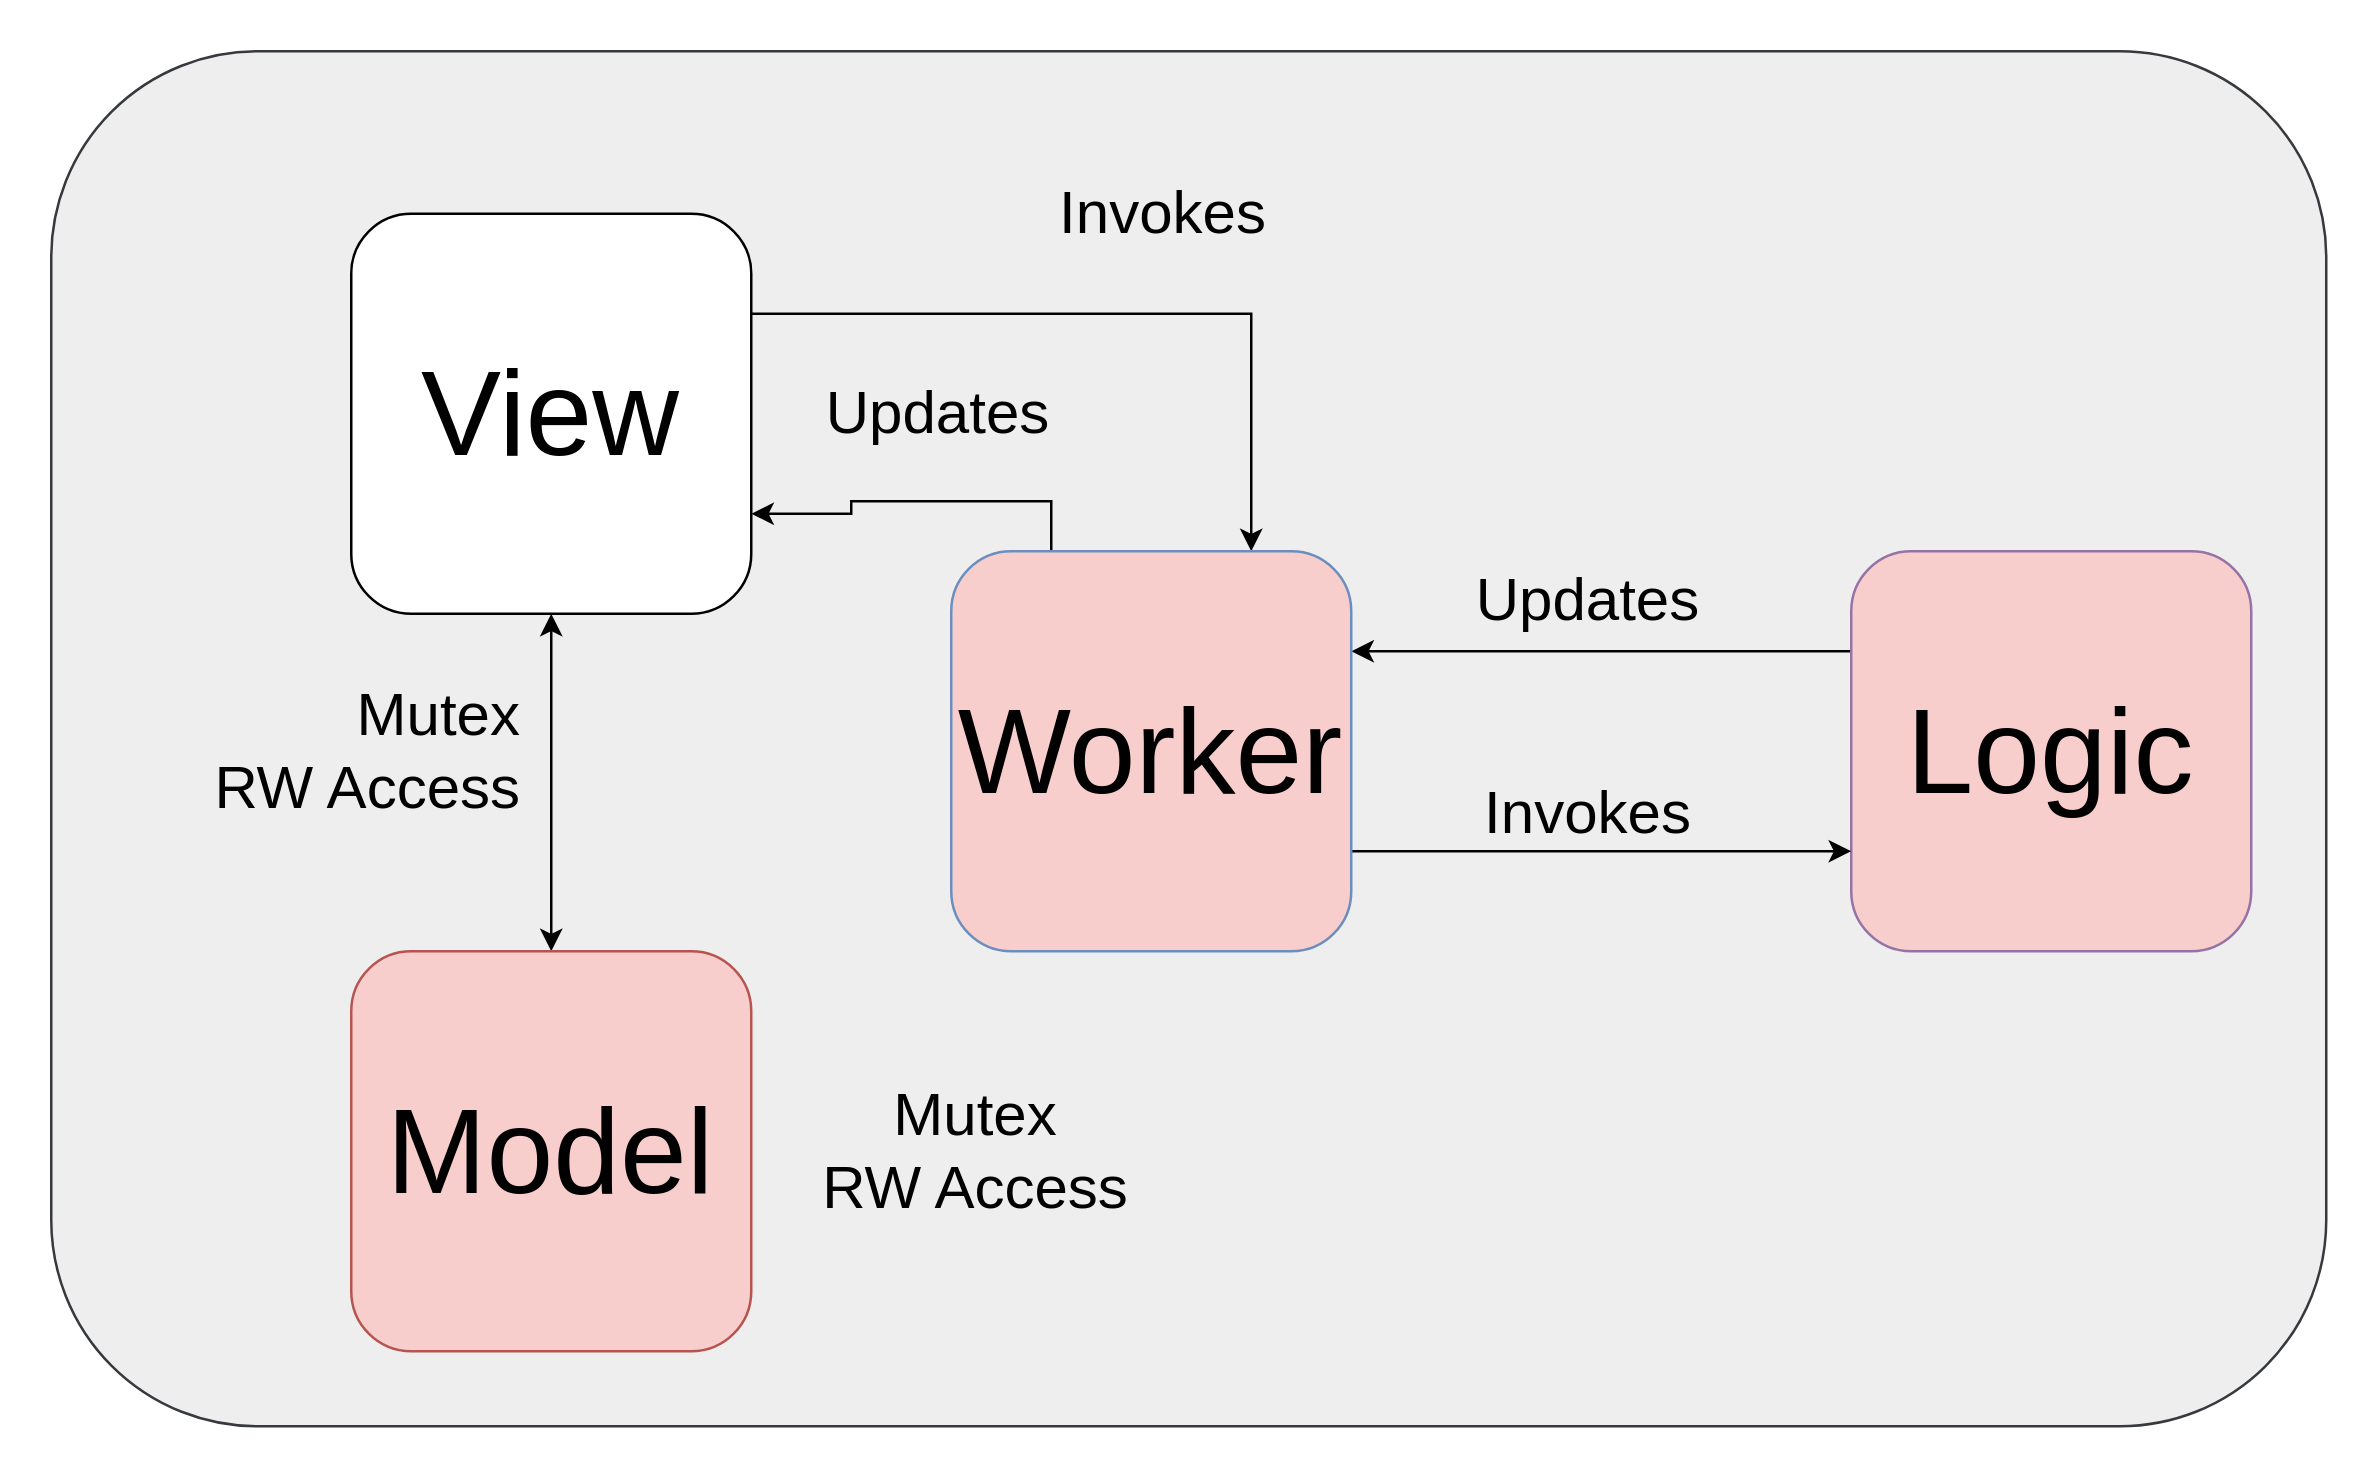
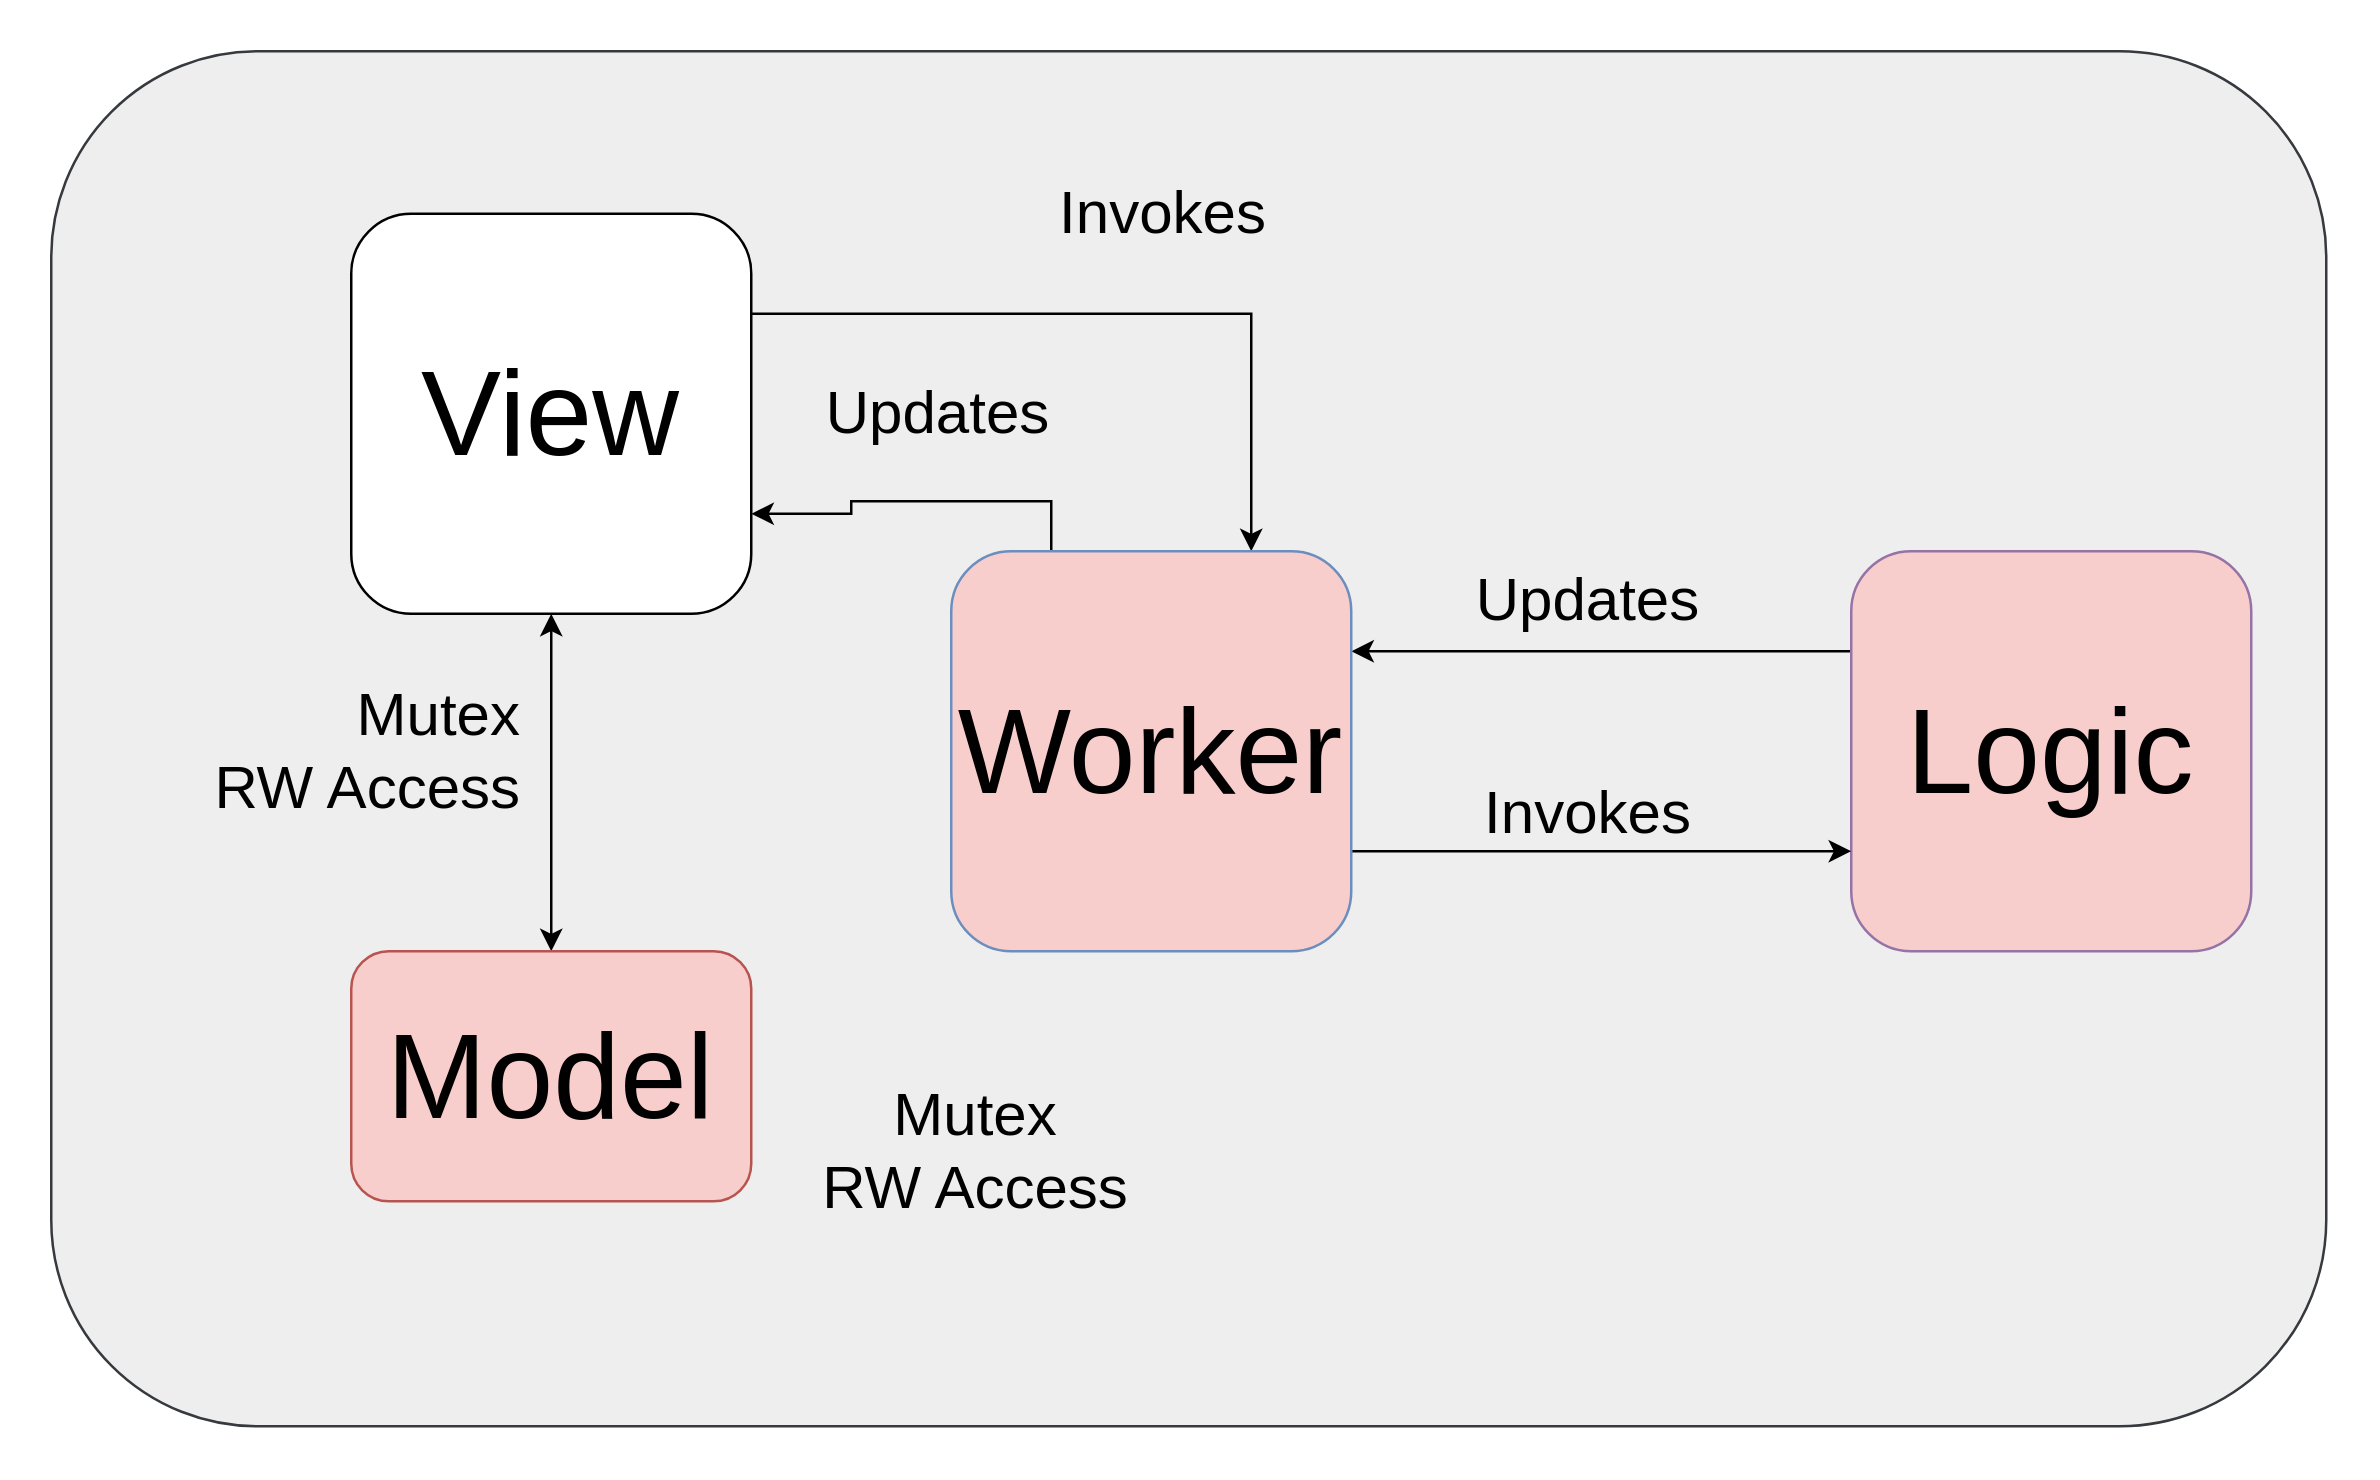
node "Model": size 400x400 -> 400x250
